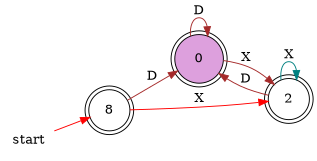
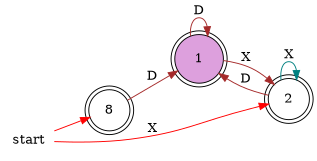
node "0": label "0" -> "1"
edge "8" -> "2": now "start" -> "2"
